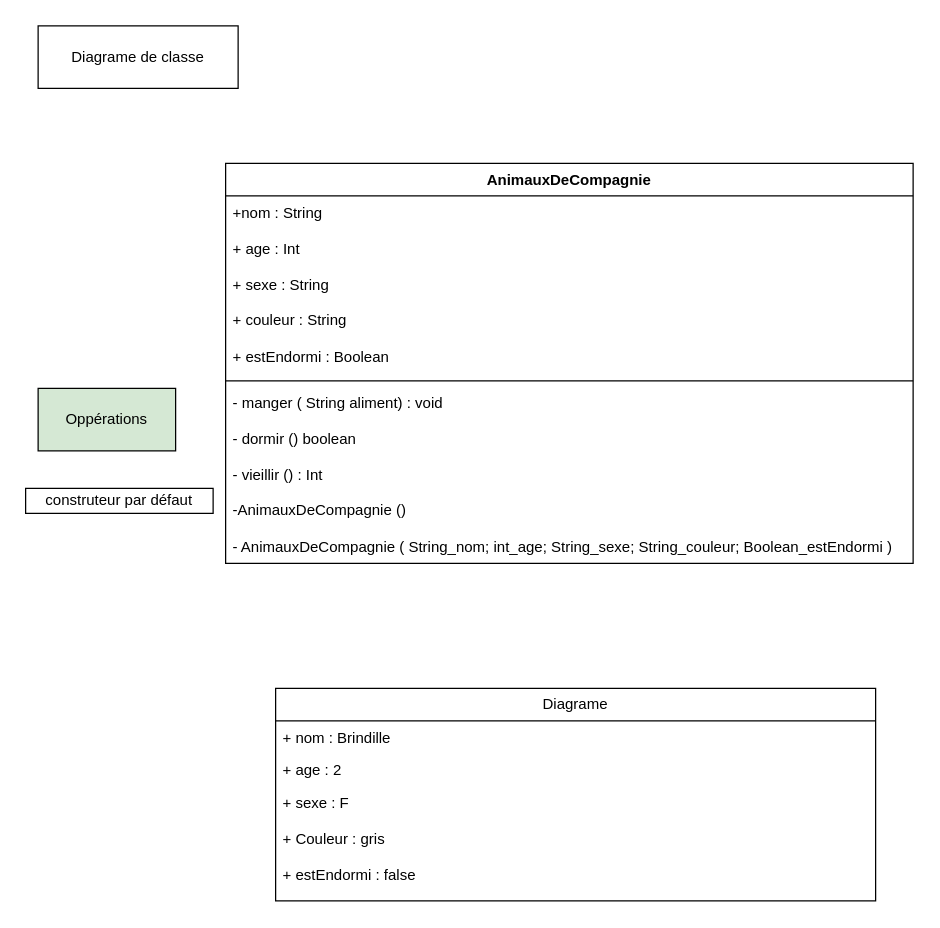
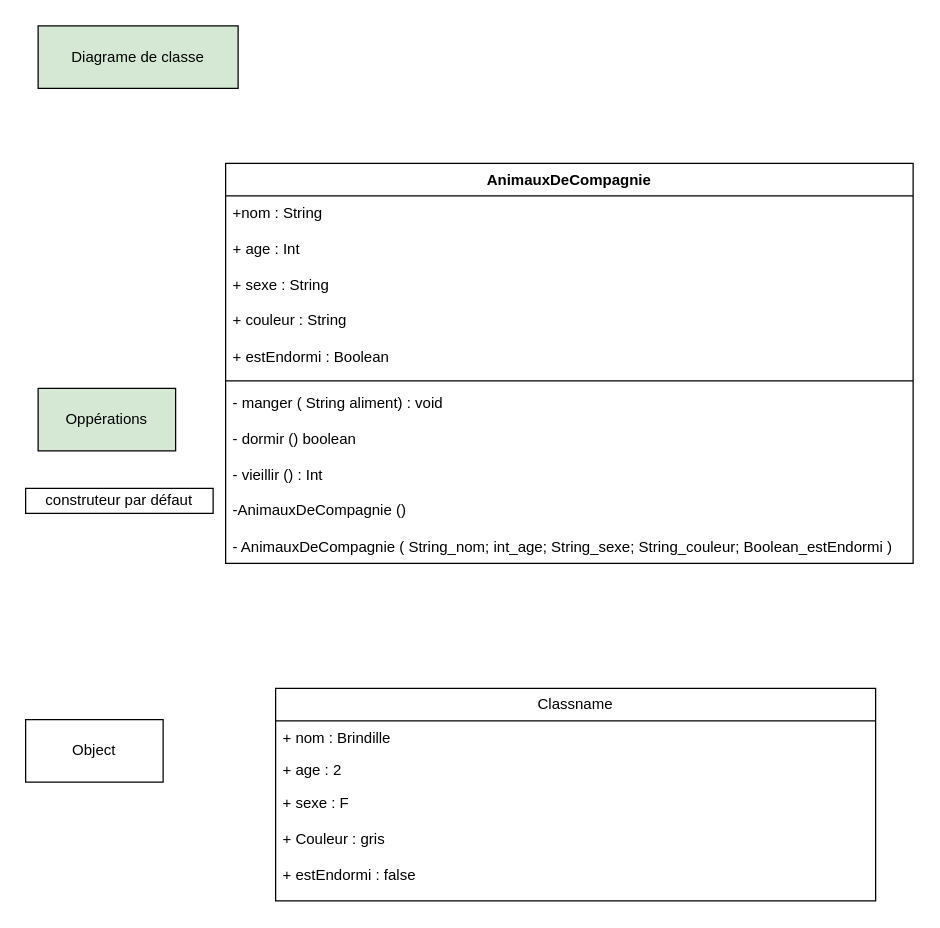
node "Diagrame de classe": fillcolor #ffffff -> #d5e8d4
node "Diagrame": label "Diagrame" -> "Classname"
node "Object": added
